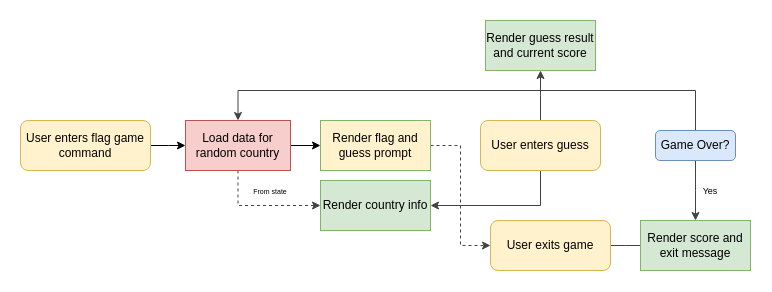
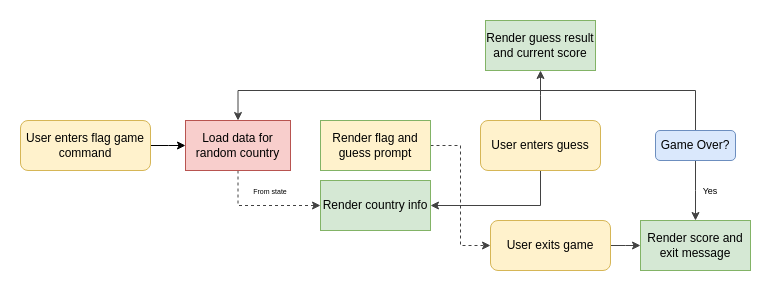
edge "Load data for random country" -> "Render flag and guess prompt": removed
edge "User exits game" -- "Render score and exit message": arrowhead none -> classic
